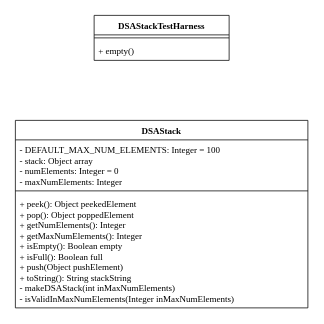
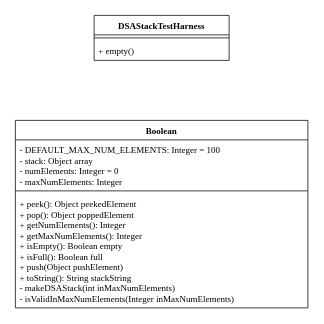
node "DSAStack": label "DSAStack" -> "Boolean"
